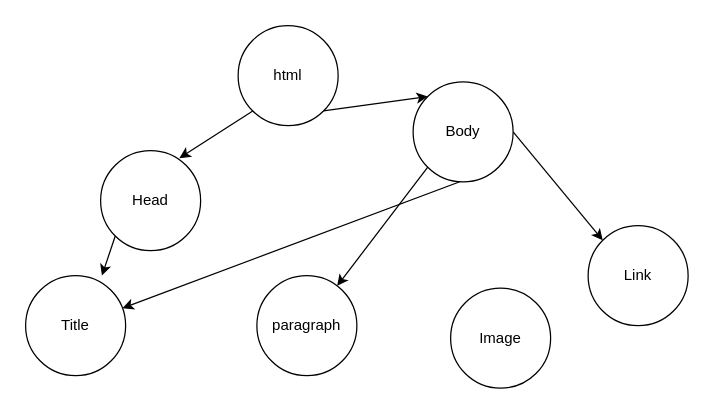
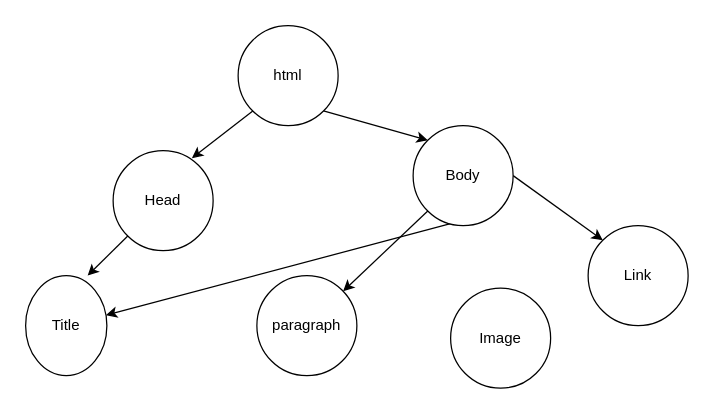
node "Body": moved (463, 132) -> (463, 176)
node "Head": moved (151, 201) -> (163, 201)
node "Title": size 100x100 -> 81x100
